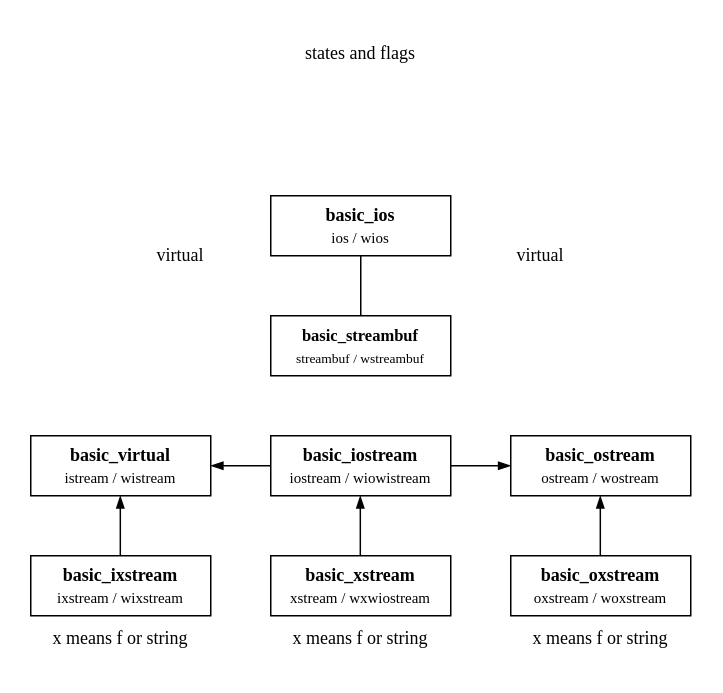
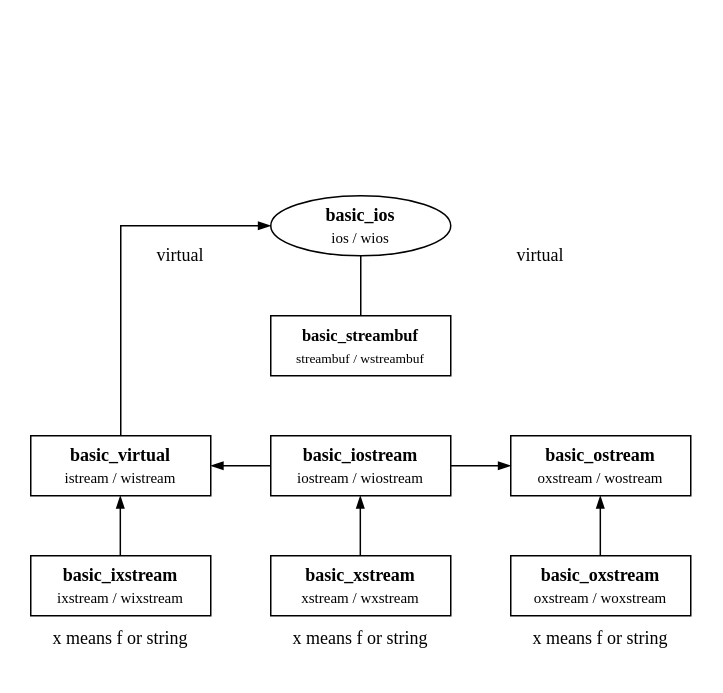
node "states and flags": removed
node "basic_ios ios / wios": shape rectangle -> ellipse
edge "basic_virtual istream / wistream" -> "basic_ios ios / wios": added
node "basic_iostream iostream / wiowistream": label "basic_iostream iostream / wiowistream" -> "basic_iostream iostream / wiostream"
node "basic_ostream ostream / wostream": label "basic_ostream ostream / wostream" -> "basic_ostream oxstream / wostream"
node "basic_xstream xstream / wxwiostream": label "basic_xstream xstream / wxwiostream" -> "basic_xstream xstream / wxstream"
